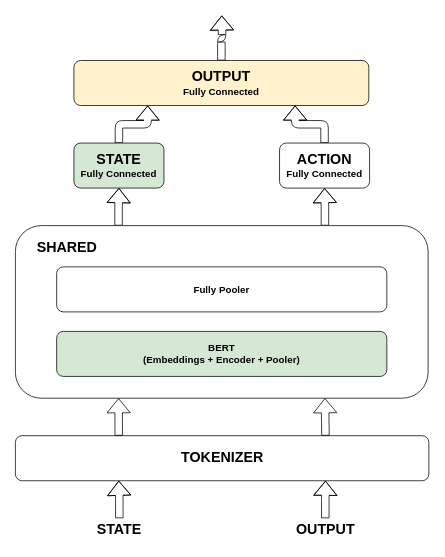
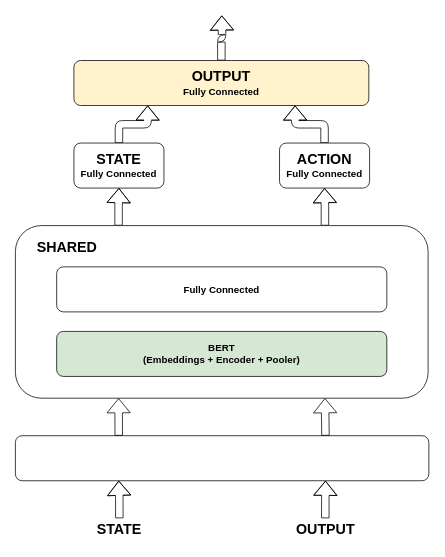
node "STATE Fully Connected": fillcolor #d5e8d4 -> #ffffff
node "Fully Pooler": label "Fully Pooler" -> "Fully Connected"
node "TOKENIZER": removed
